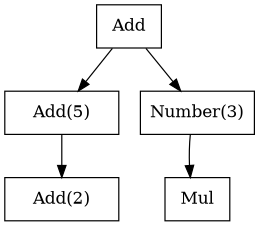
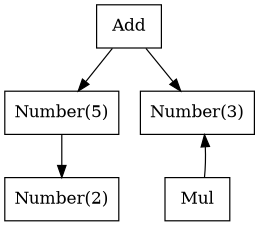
node "Add(5)": label "Add(5)" -> "Number(5)"
edge "Number(3)" -> "Mul": reversed
node "Add(2)": label "Add(2)" -> "Number(2)"
